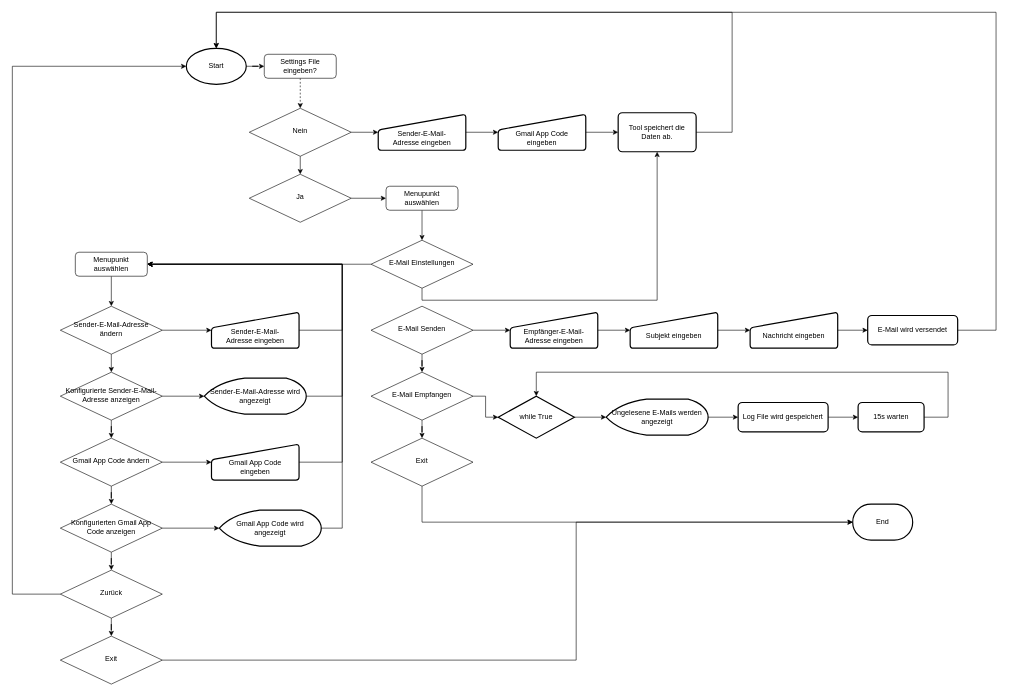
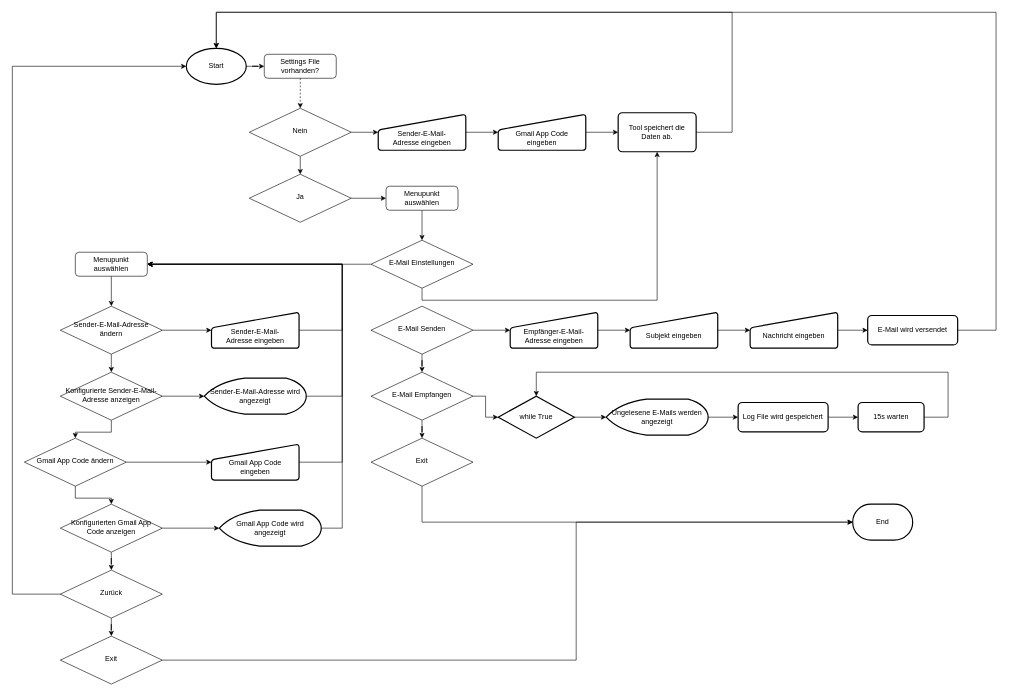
node "Settings File eingeben?": label "Settings File eingeben?" -> "Settings File vorhanden?"
node "Gmail App Code ändern": moved (111, 462) -> (75, 462)
